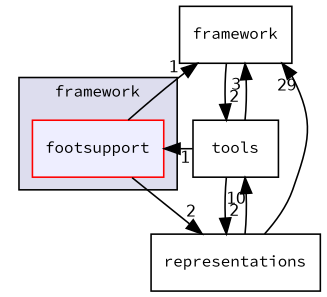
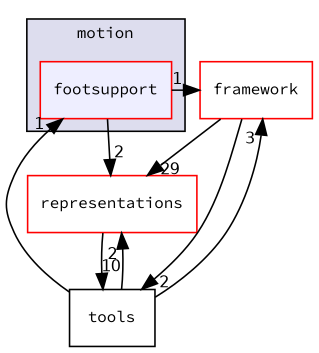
node "framework": color black -> red
cluster "framework": label "framework" -> "motion"
edge "representations" -> "framework": reversed
node "representations": color black -> red
